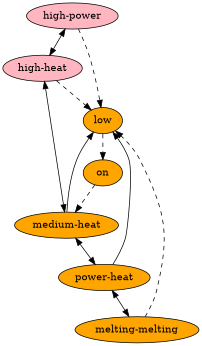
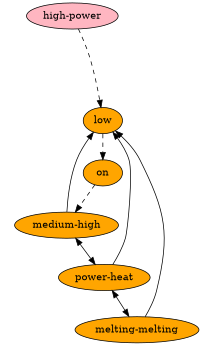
node "high-heat": removed
edge "melting-melting" -> "low": style dashed -> solid
node "medium-heat": label "medium-heat" -> "medium-high"
